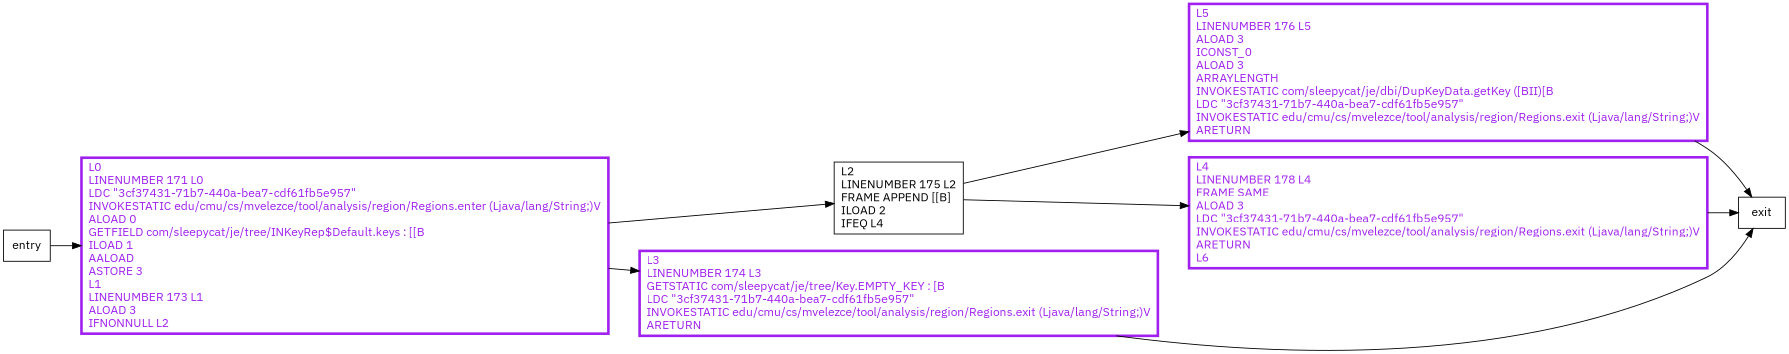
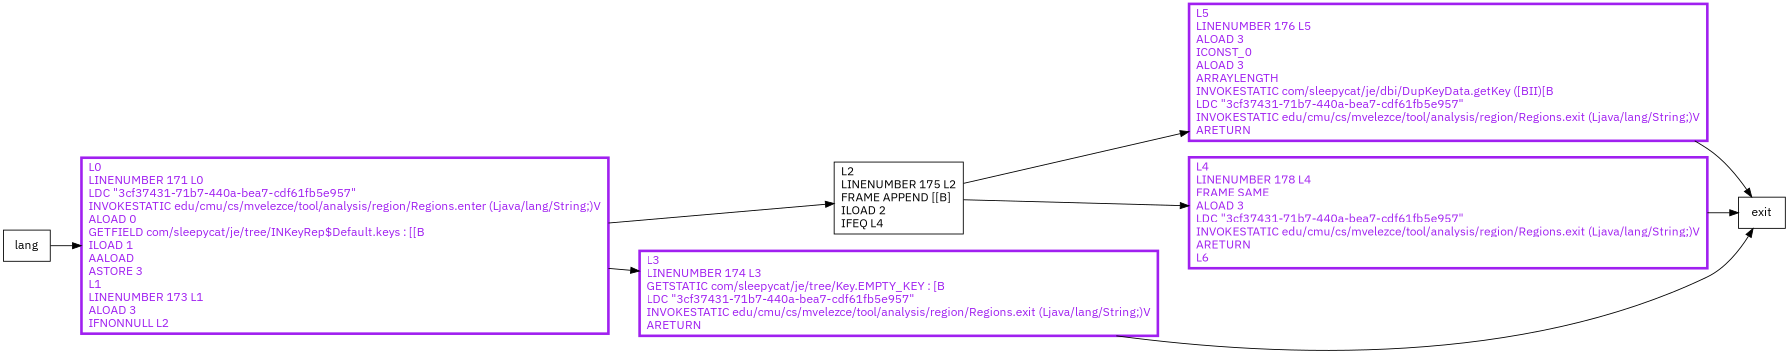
node "entry": label "entry" -> "lang"
